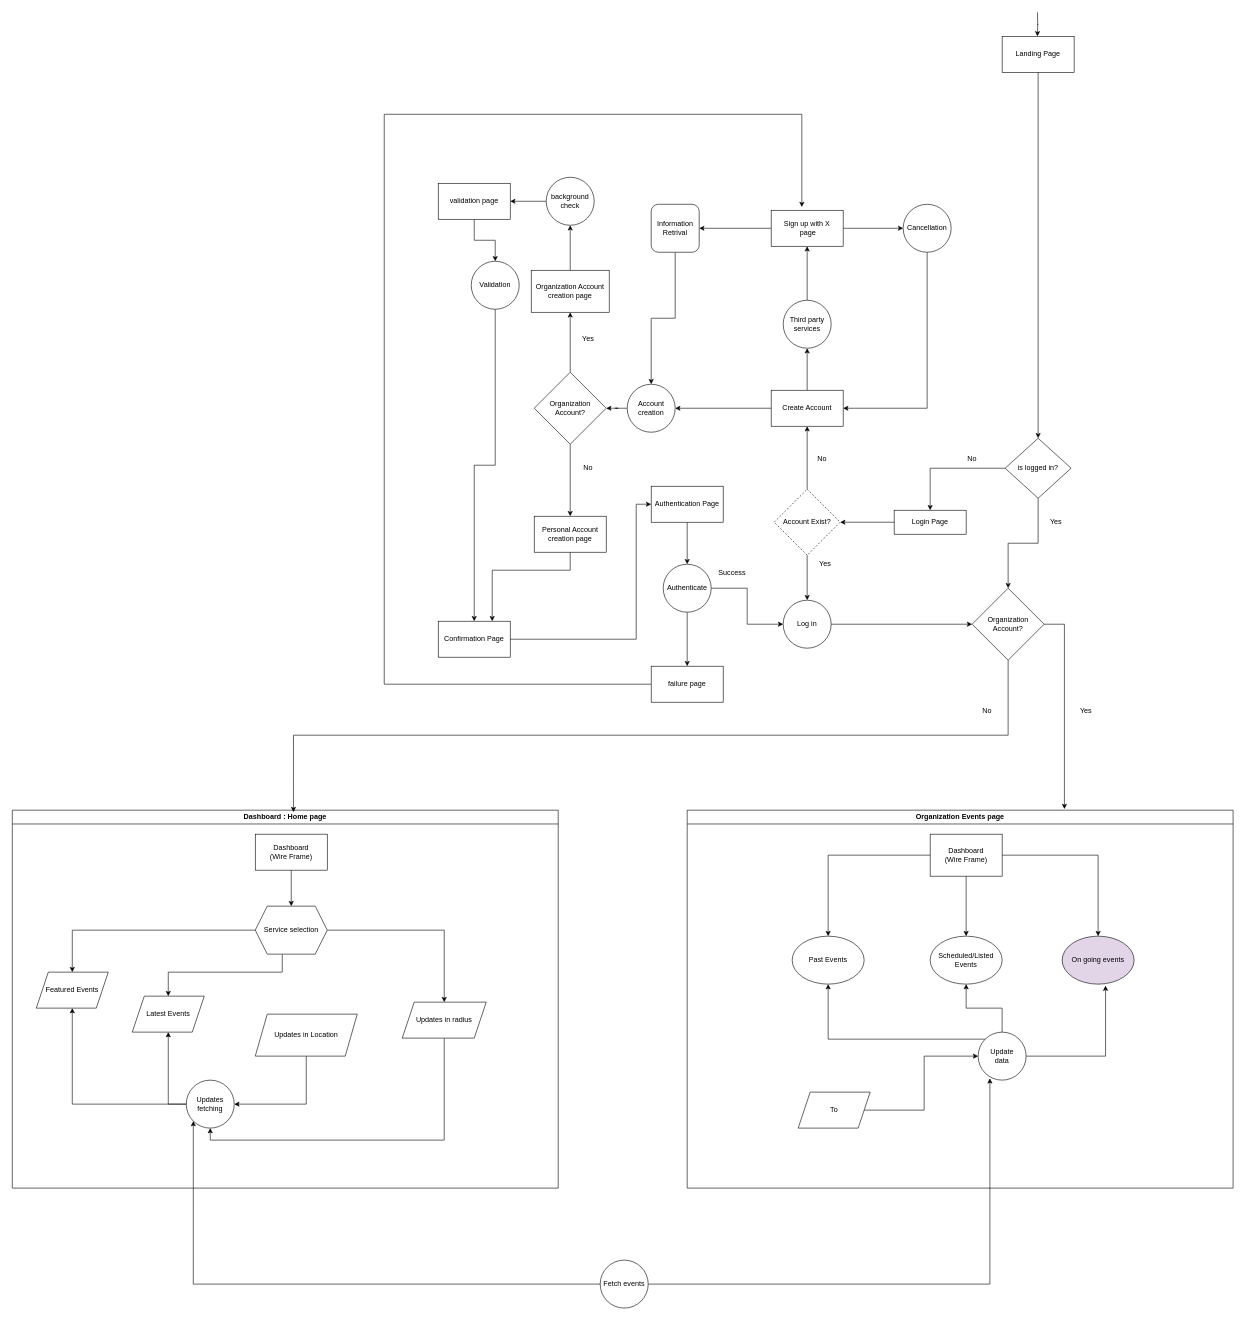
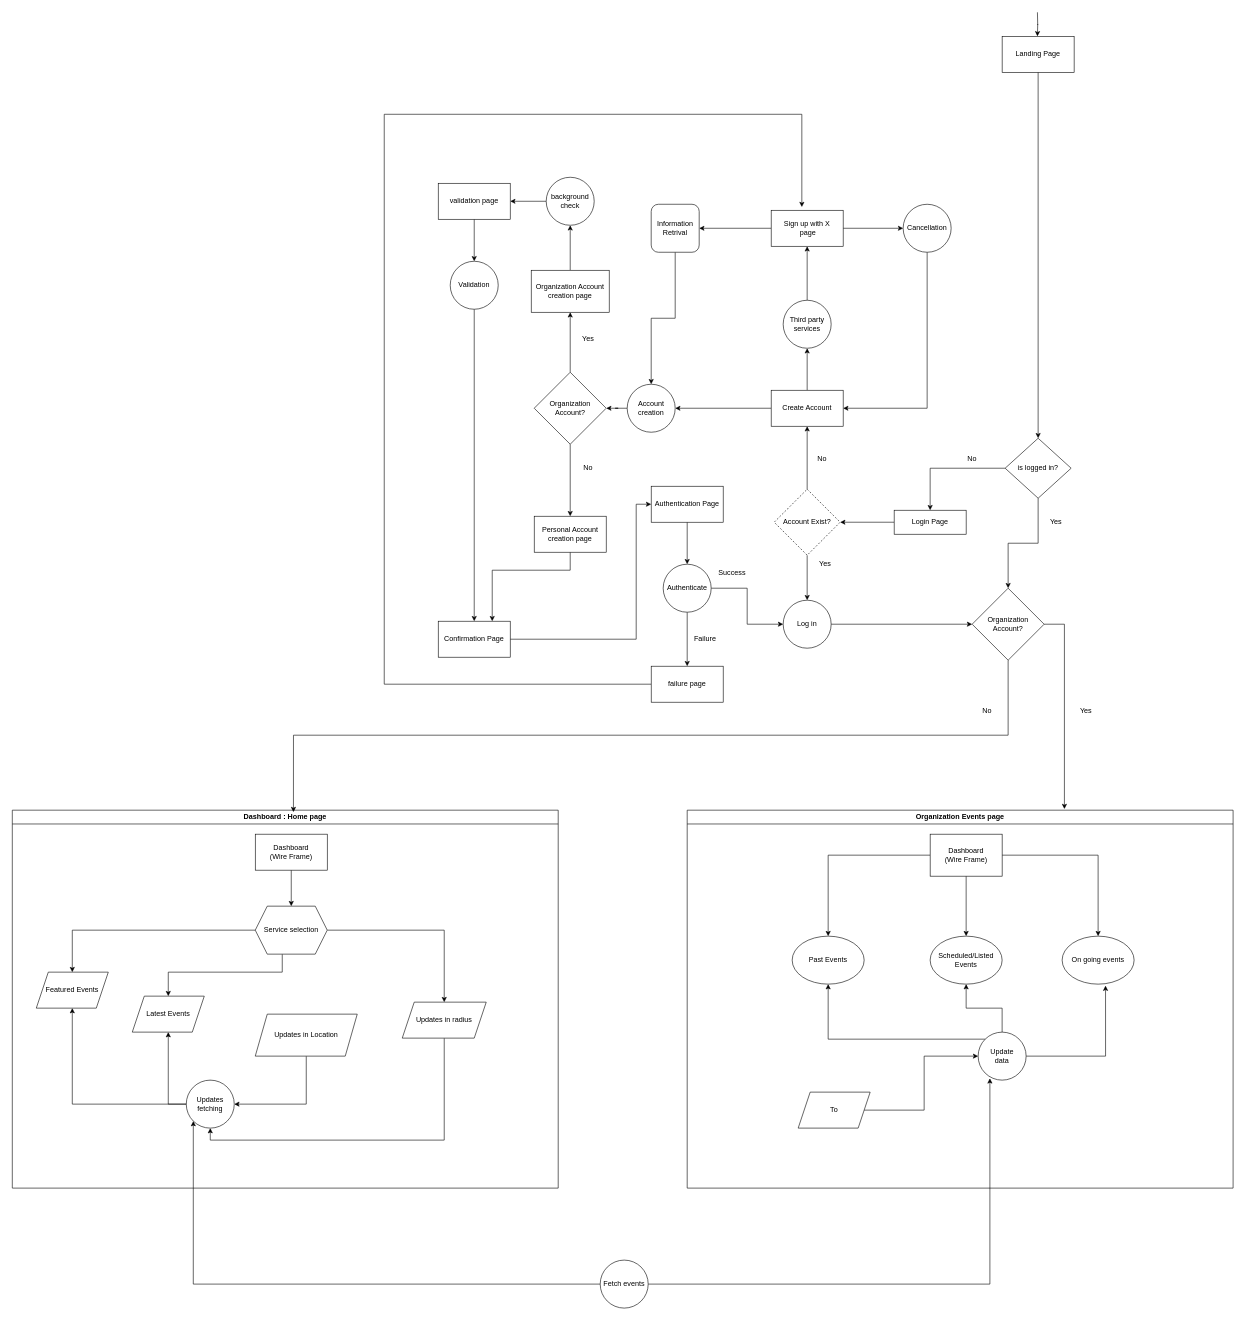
node "Validation": moved (495, 285) -> (474, 285)
node "Failure": added
node "On going events": fillcolor #e1d5e7 -> #ffffff
